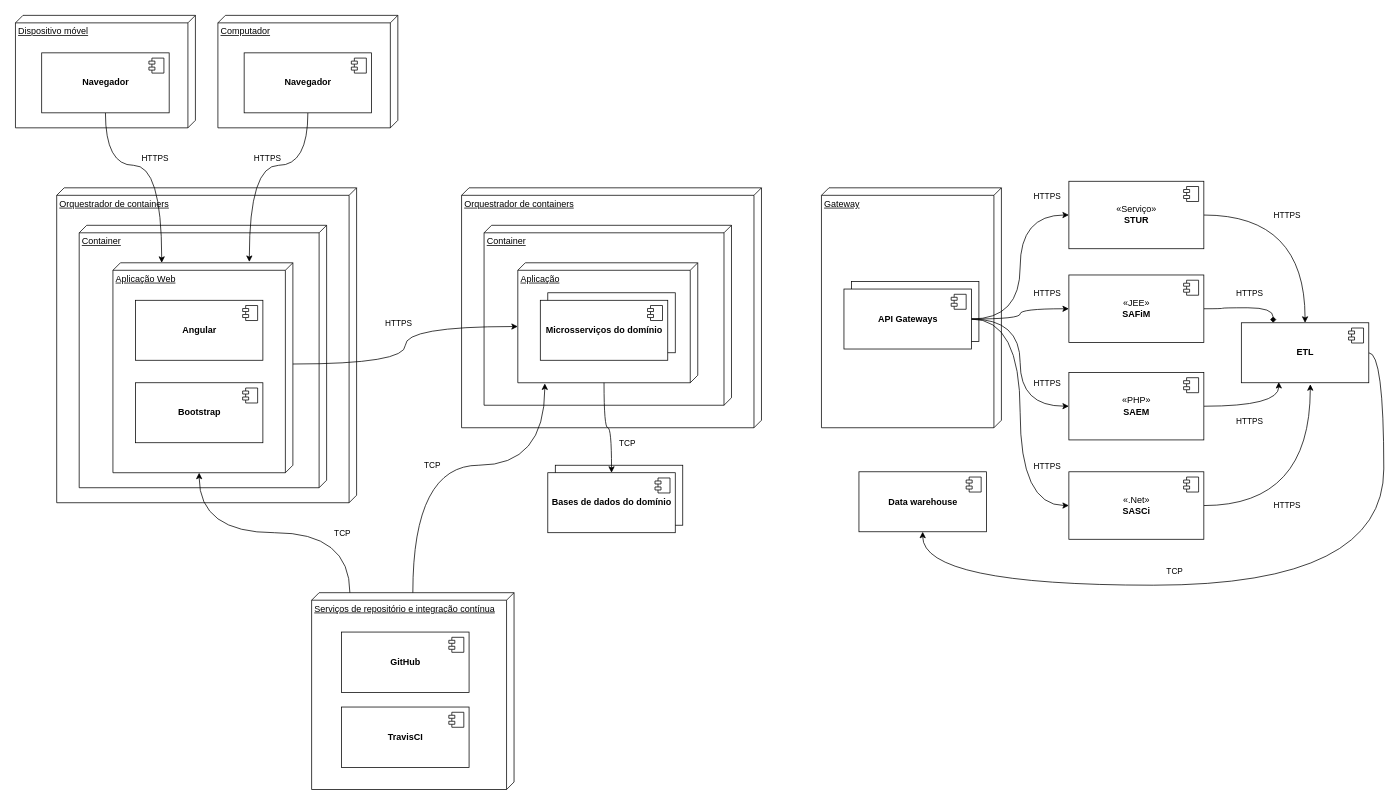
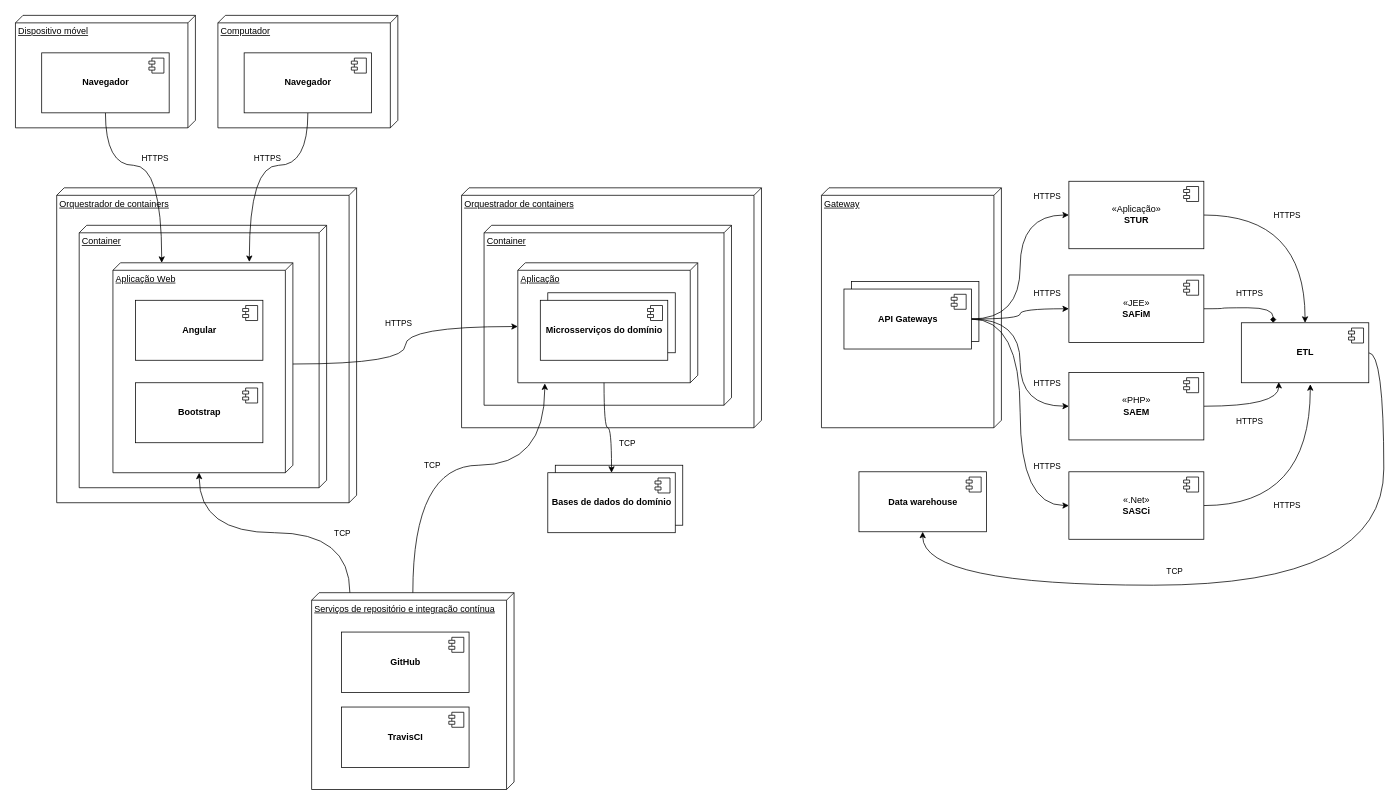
node "«Serviço» STUR": label "«Serviço» STUR" -> "«Aplicação» STUR"
